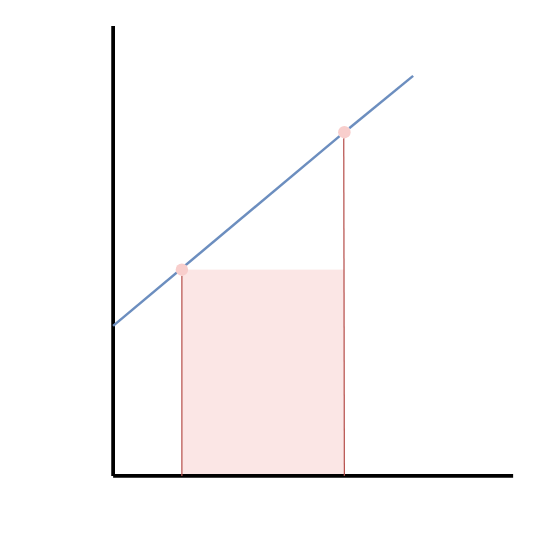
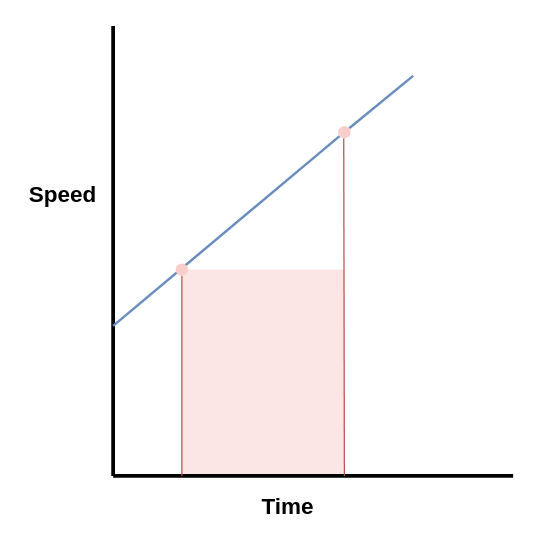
node "Speed": added
node "Time": added
